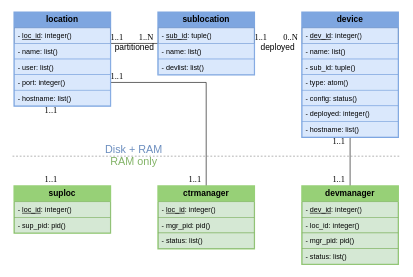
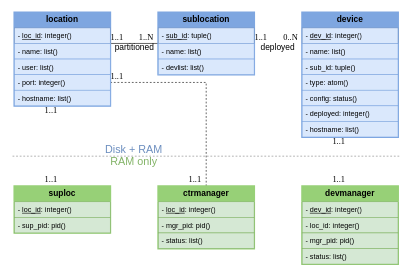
edge "location" -- "ctrmanager": style solid -> dashed
edge "device" -- "devmanager": removed
